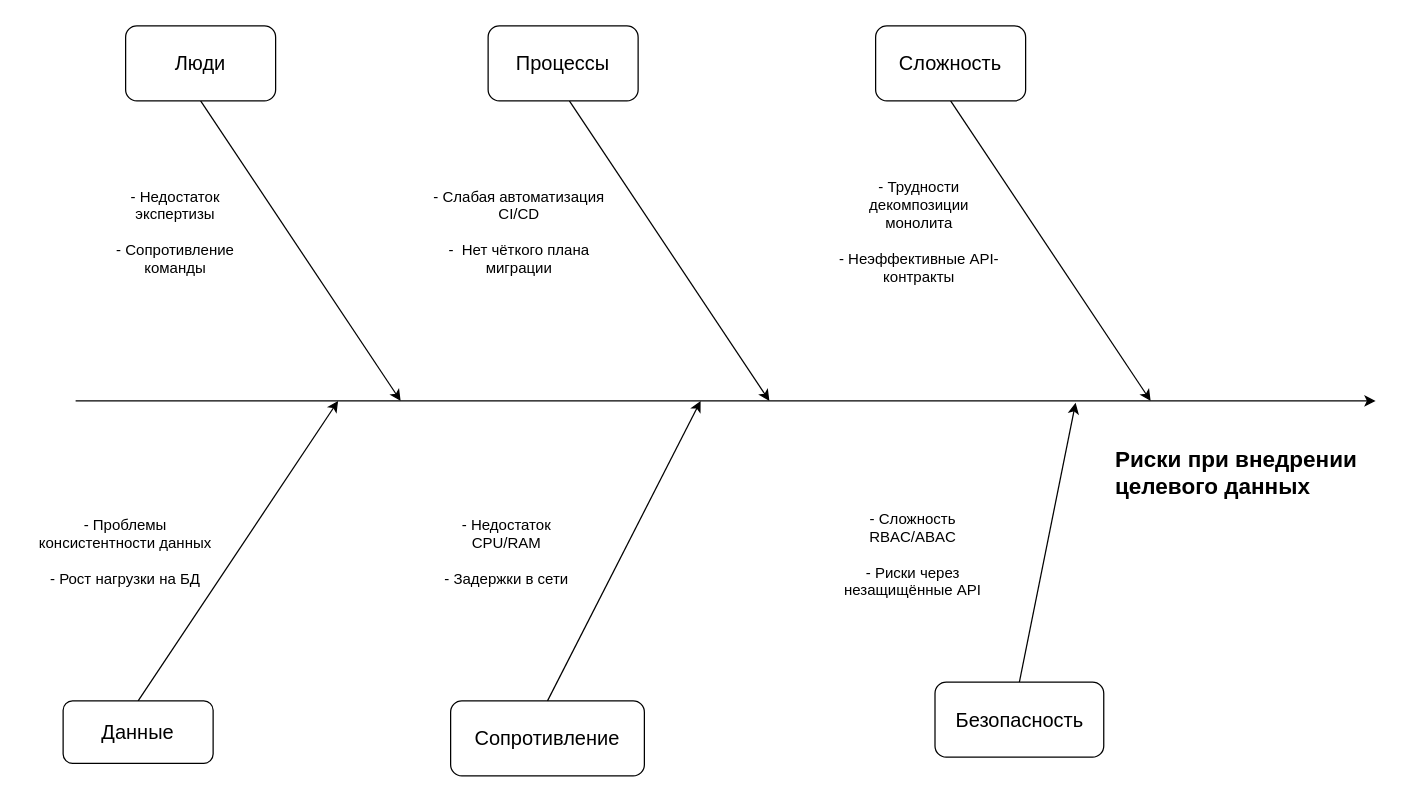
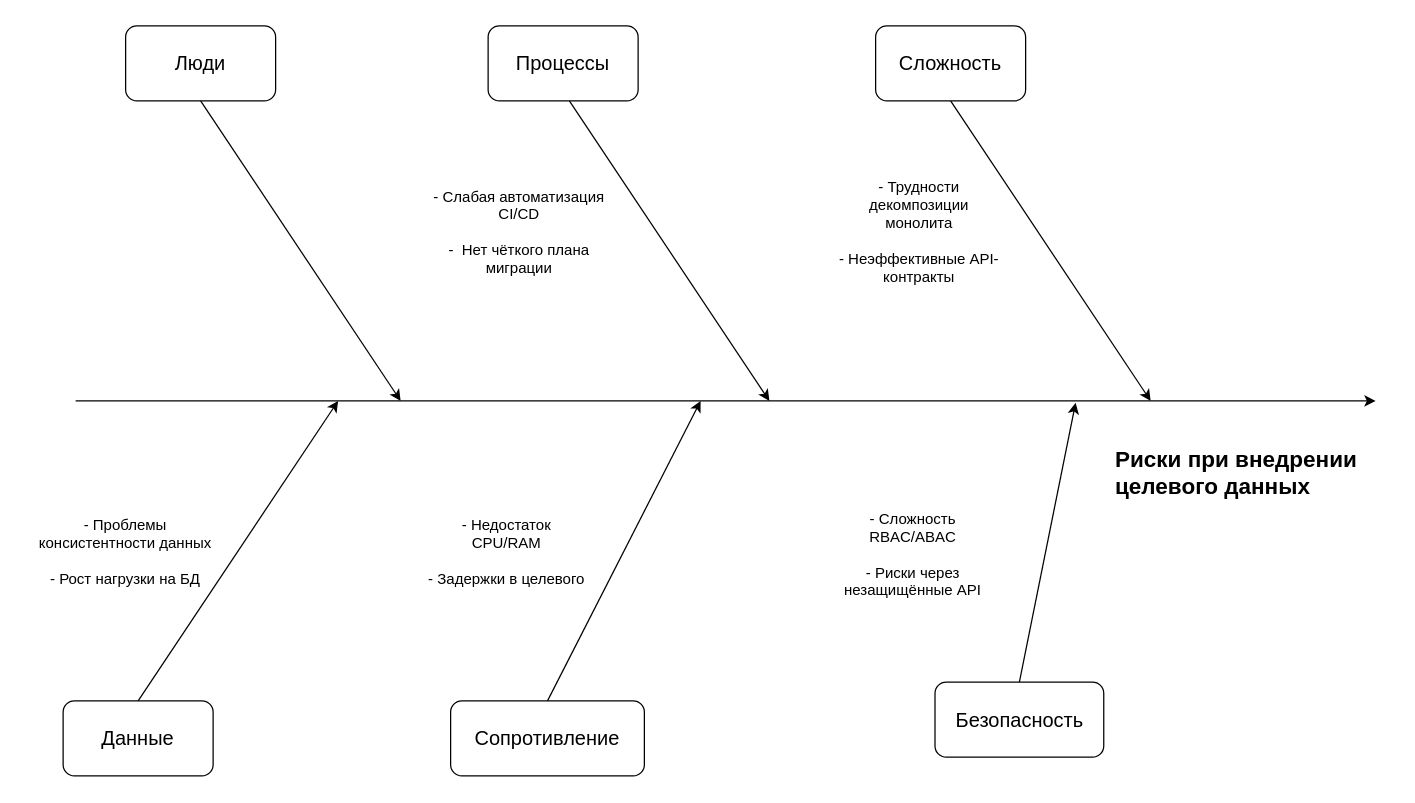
node "- Недостаток экспертизы - Сопротивление команды": removed
node "- Недостаток CPU/RAM - Задержки в сети": label "- Недостаток CPU/RAM - Задержки в сети" -> "- Недостаток CPU/RAM - Задержки в целевого"
node "Данные": size 150x63 -> 150x75
